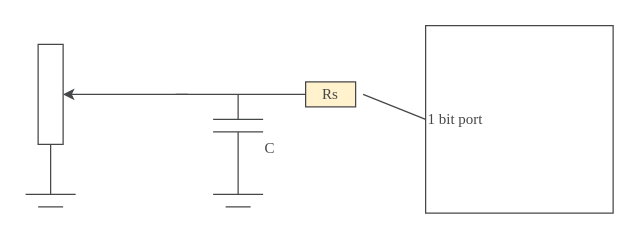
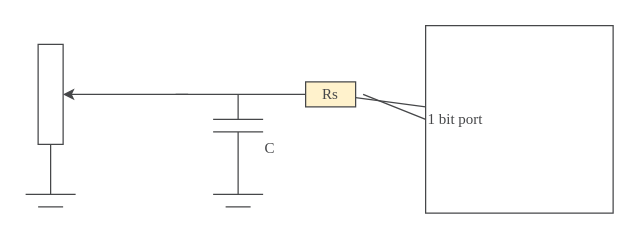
edge "Rs" -- "1 bit port": added
